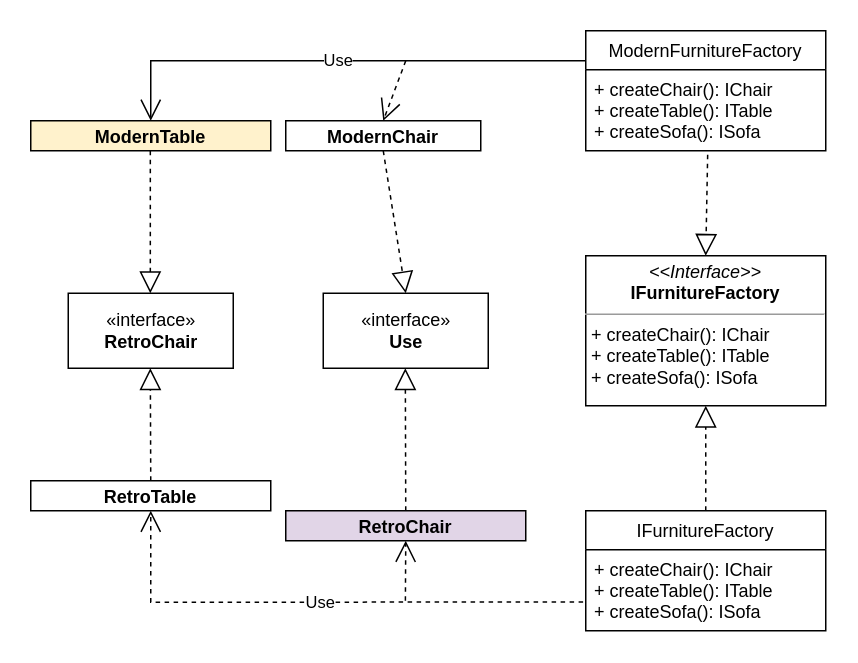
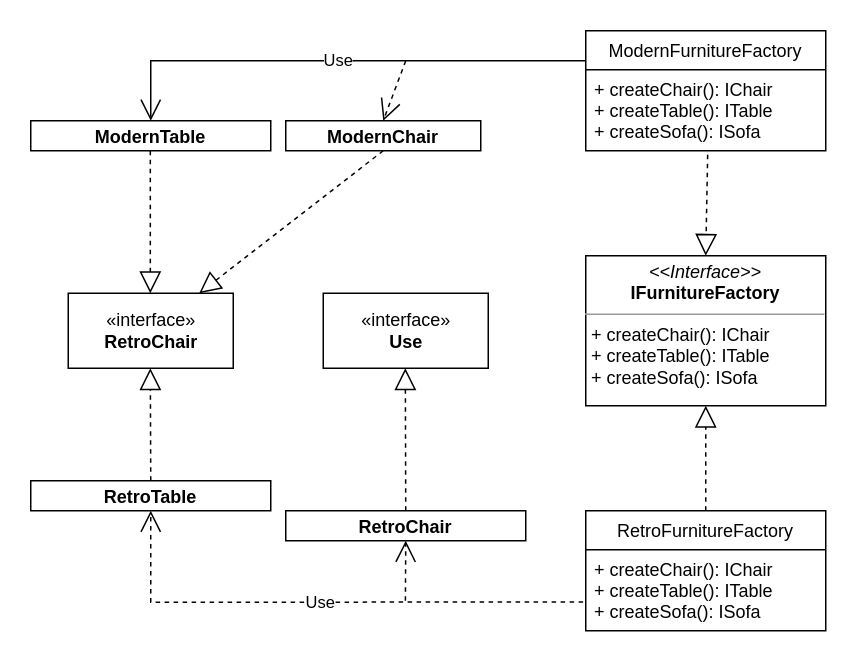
node "ModernTable": fillcolor #fff2cc -> #ffffff
edge "ModernChair" -> "«interface» Use": now "ModernChair" -> "«interface» RetroChair"
node "RetroChair": fillcolor #e1d5e7 -> #ffffff
node "IFurnitureFactory": label "IFurnitureFactory" -> "RetroFurnitureFactory"
